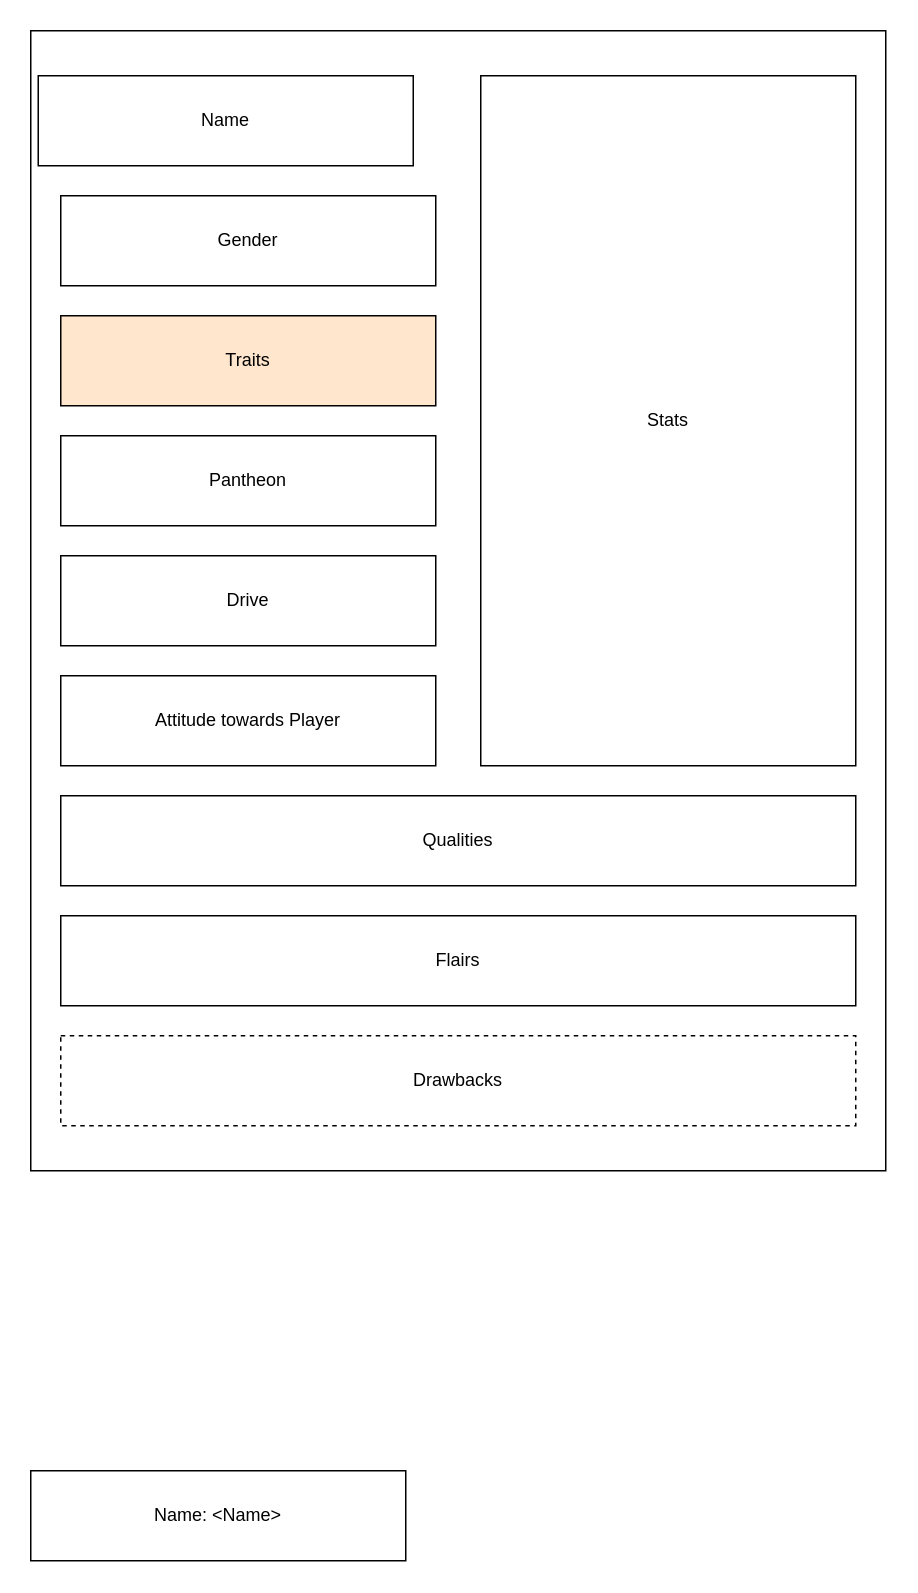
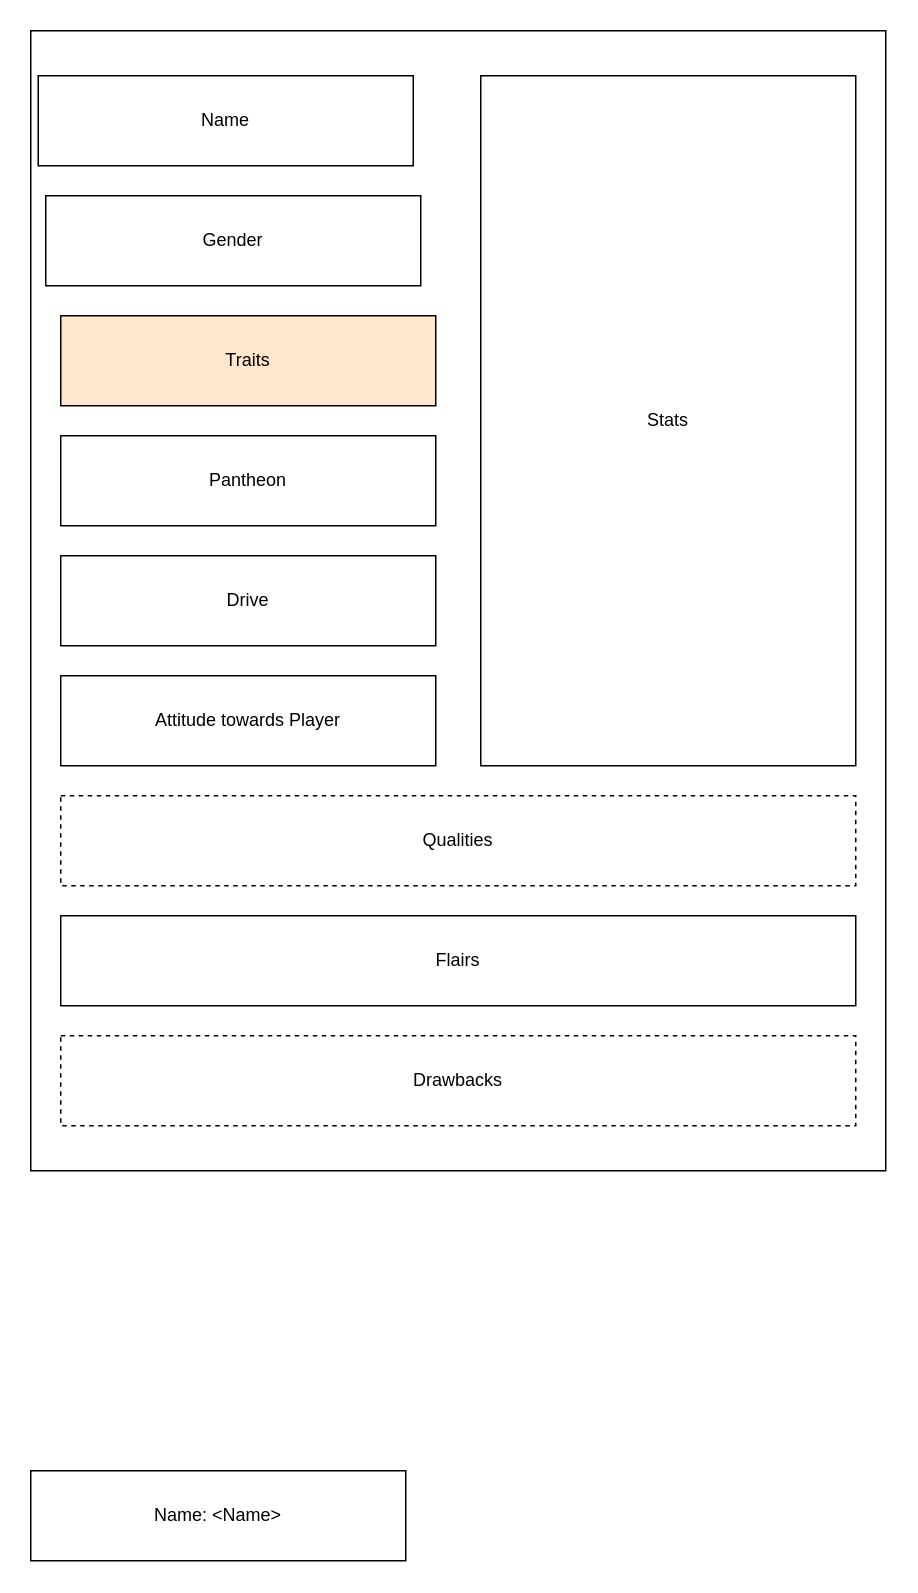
node "Gender": moved (248, 241) -> (233, 241)
node "Qualities": style solid -> dashed
